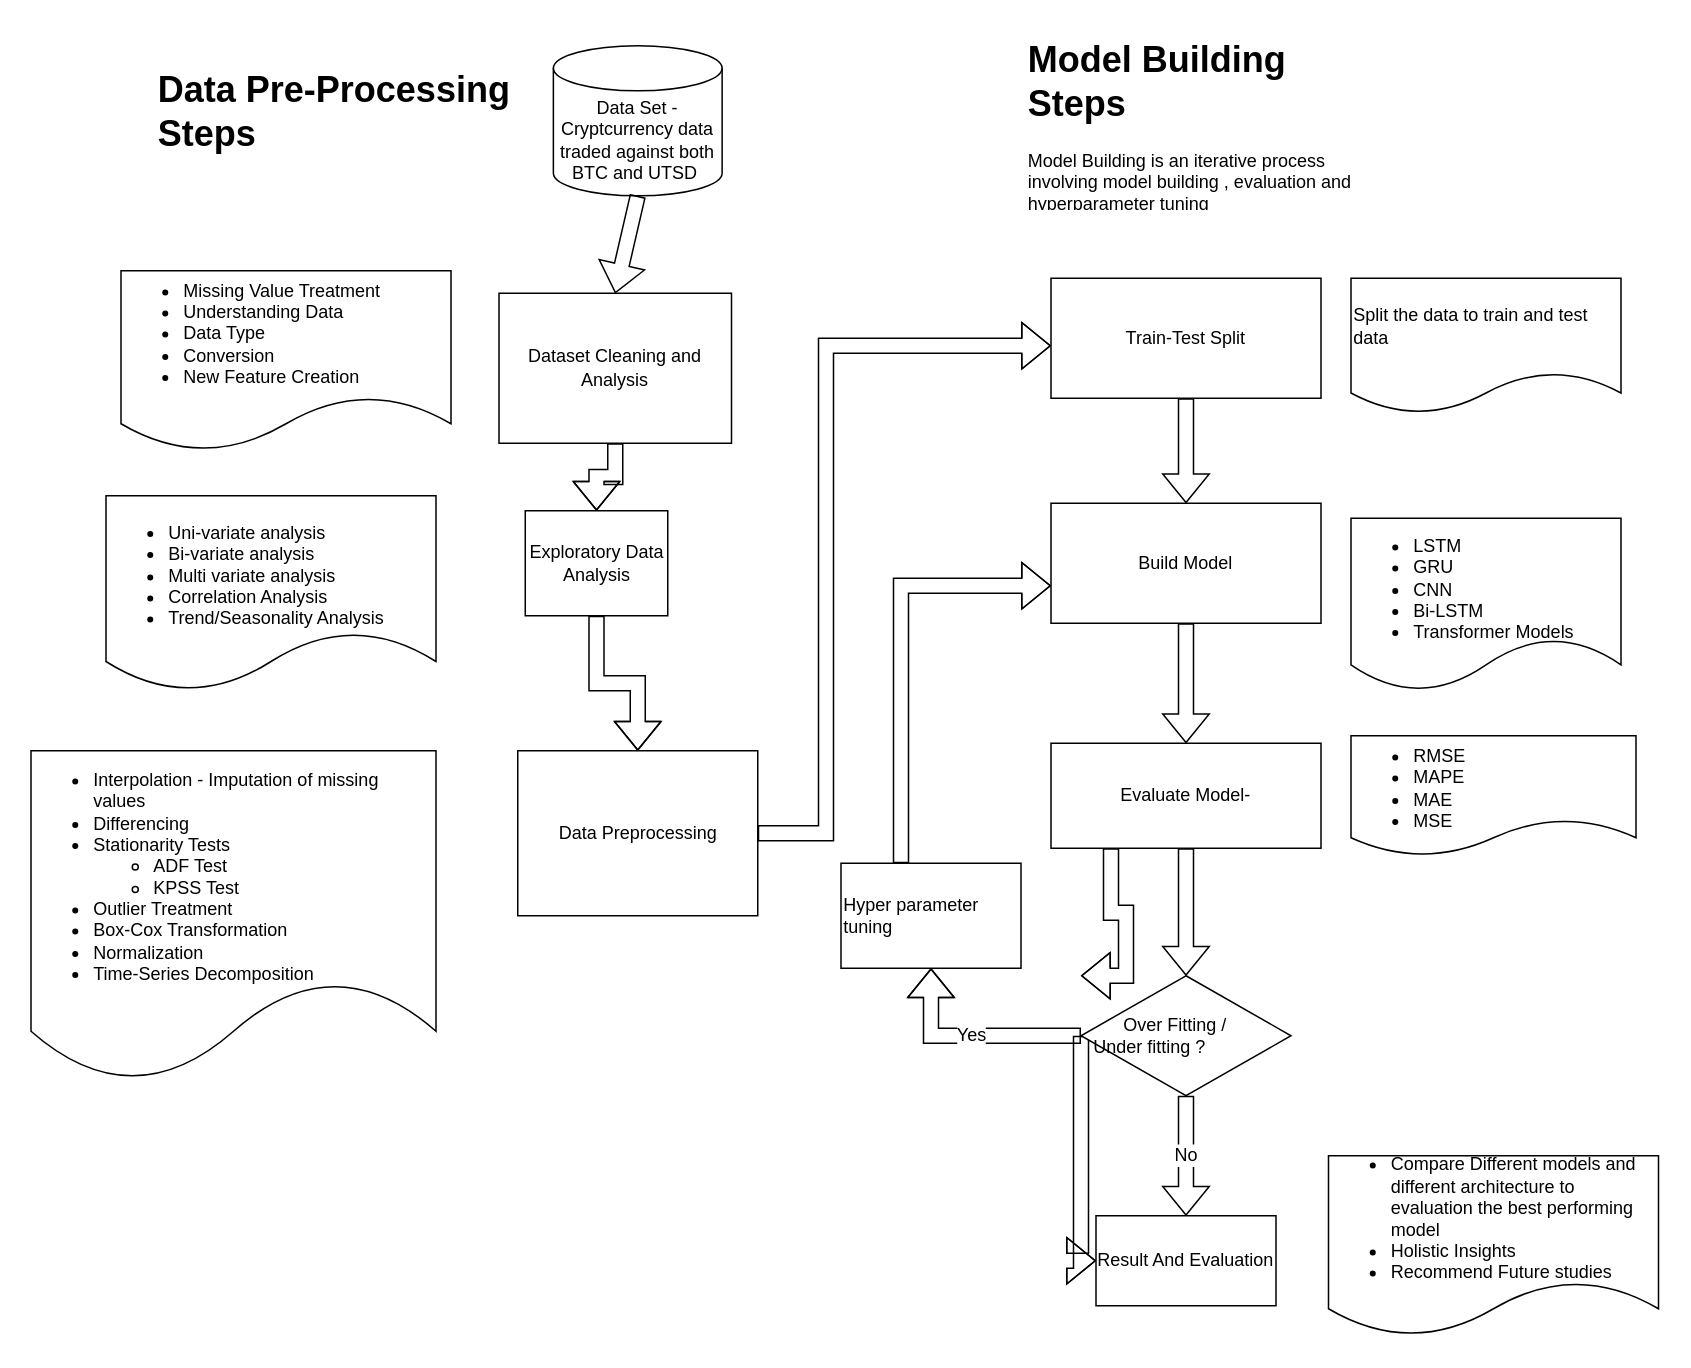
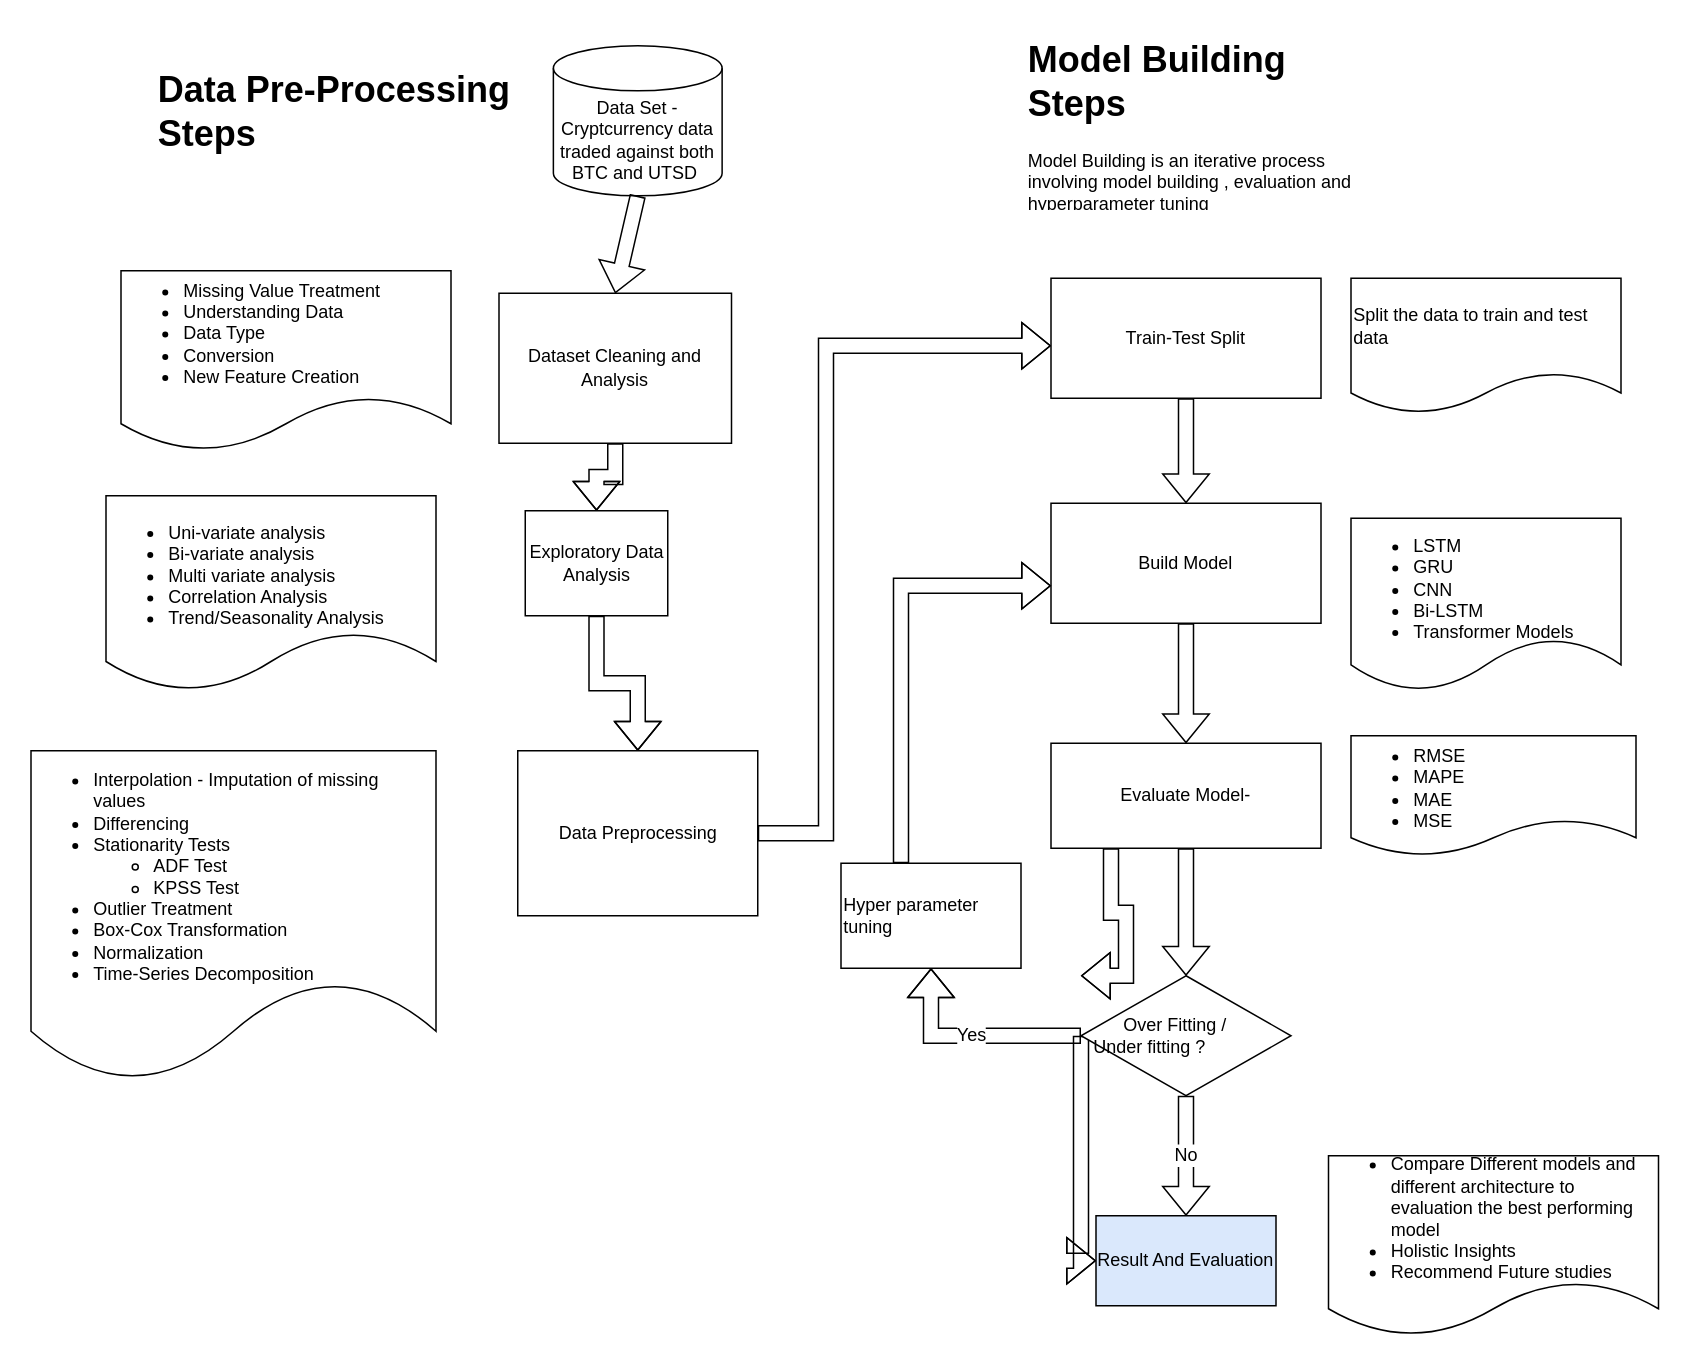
node "Result And Evaluation": fillcolor #ffffff -> #dae8fc
